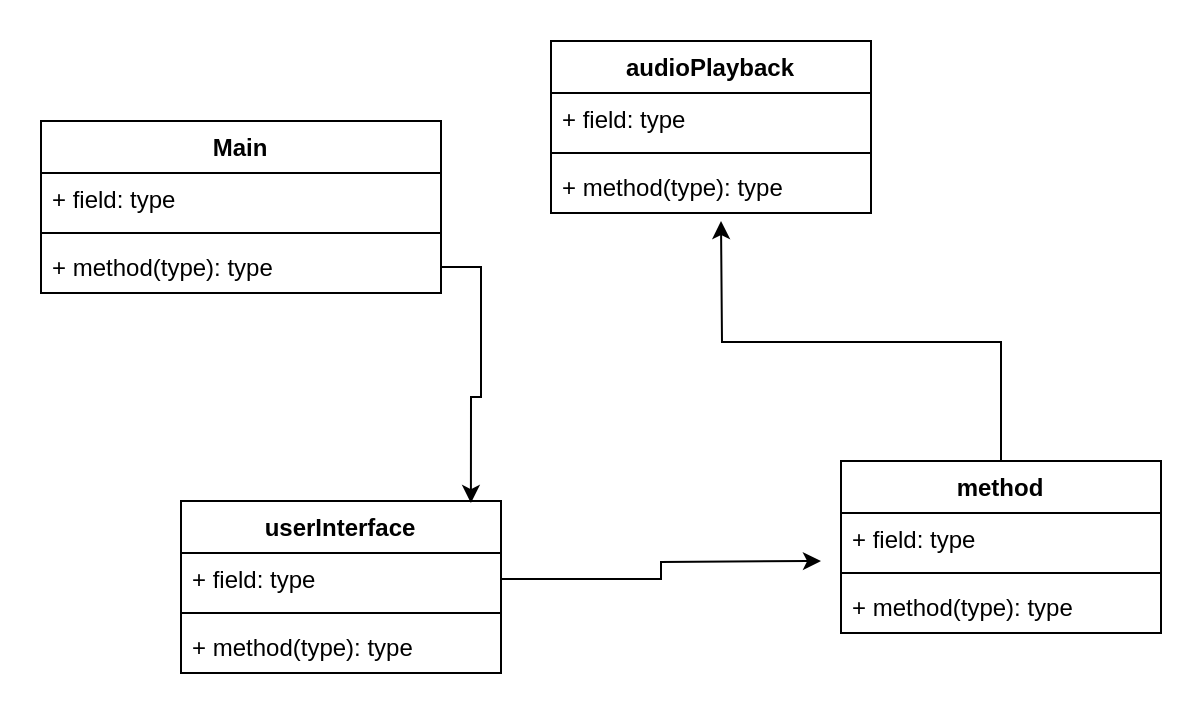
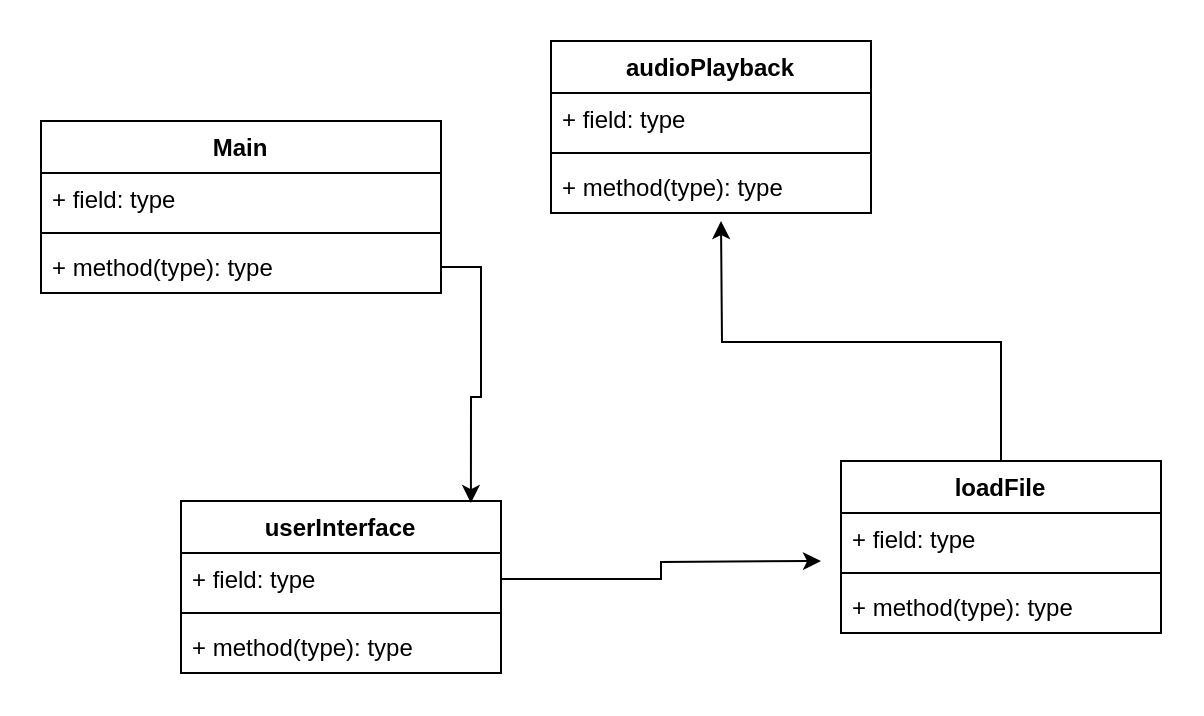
node "method": label "method" -> "loadFile"
